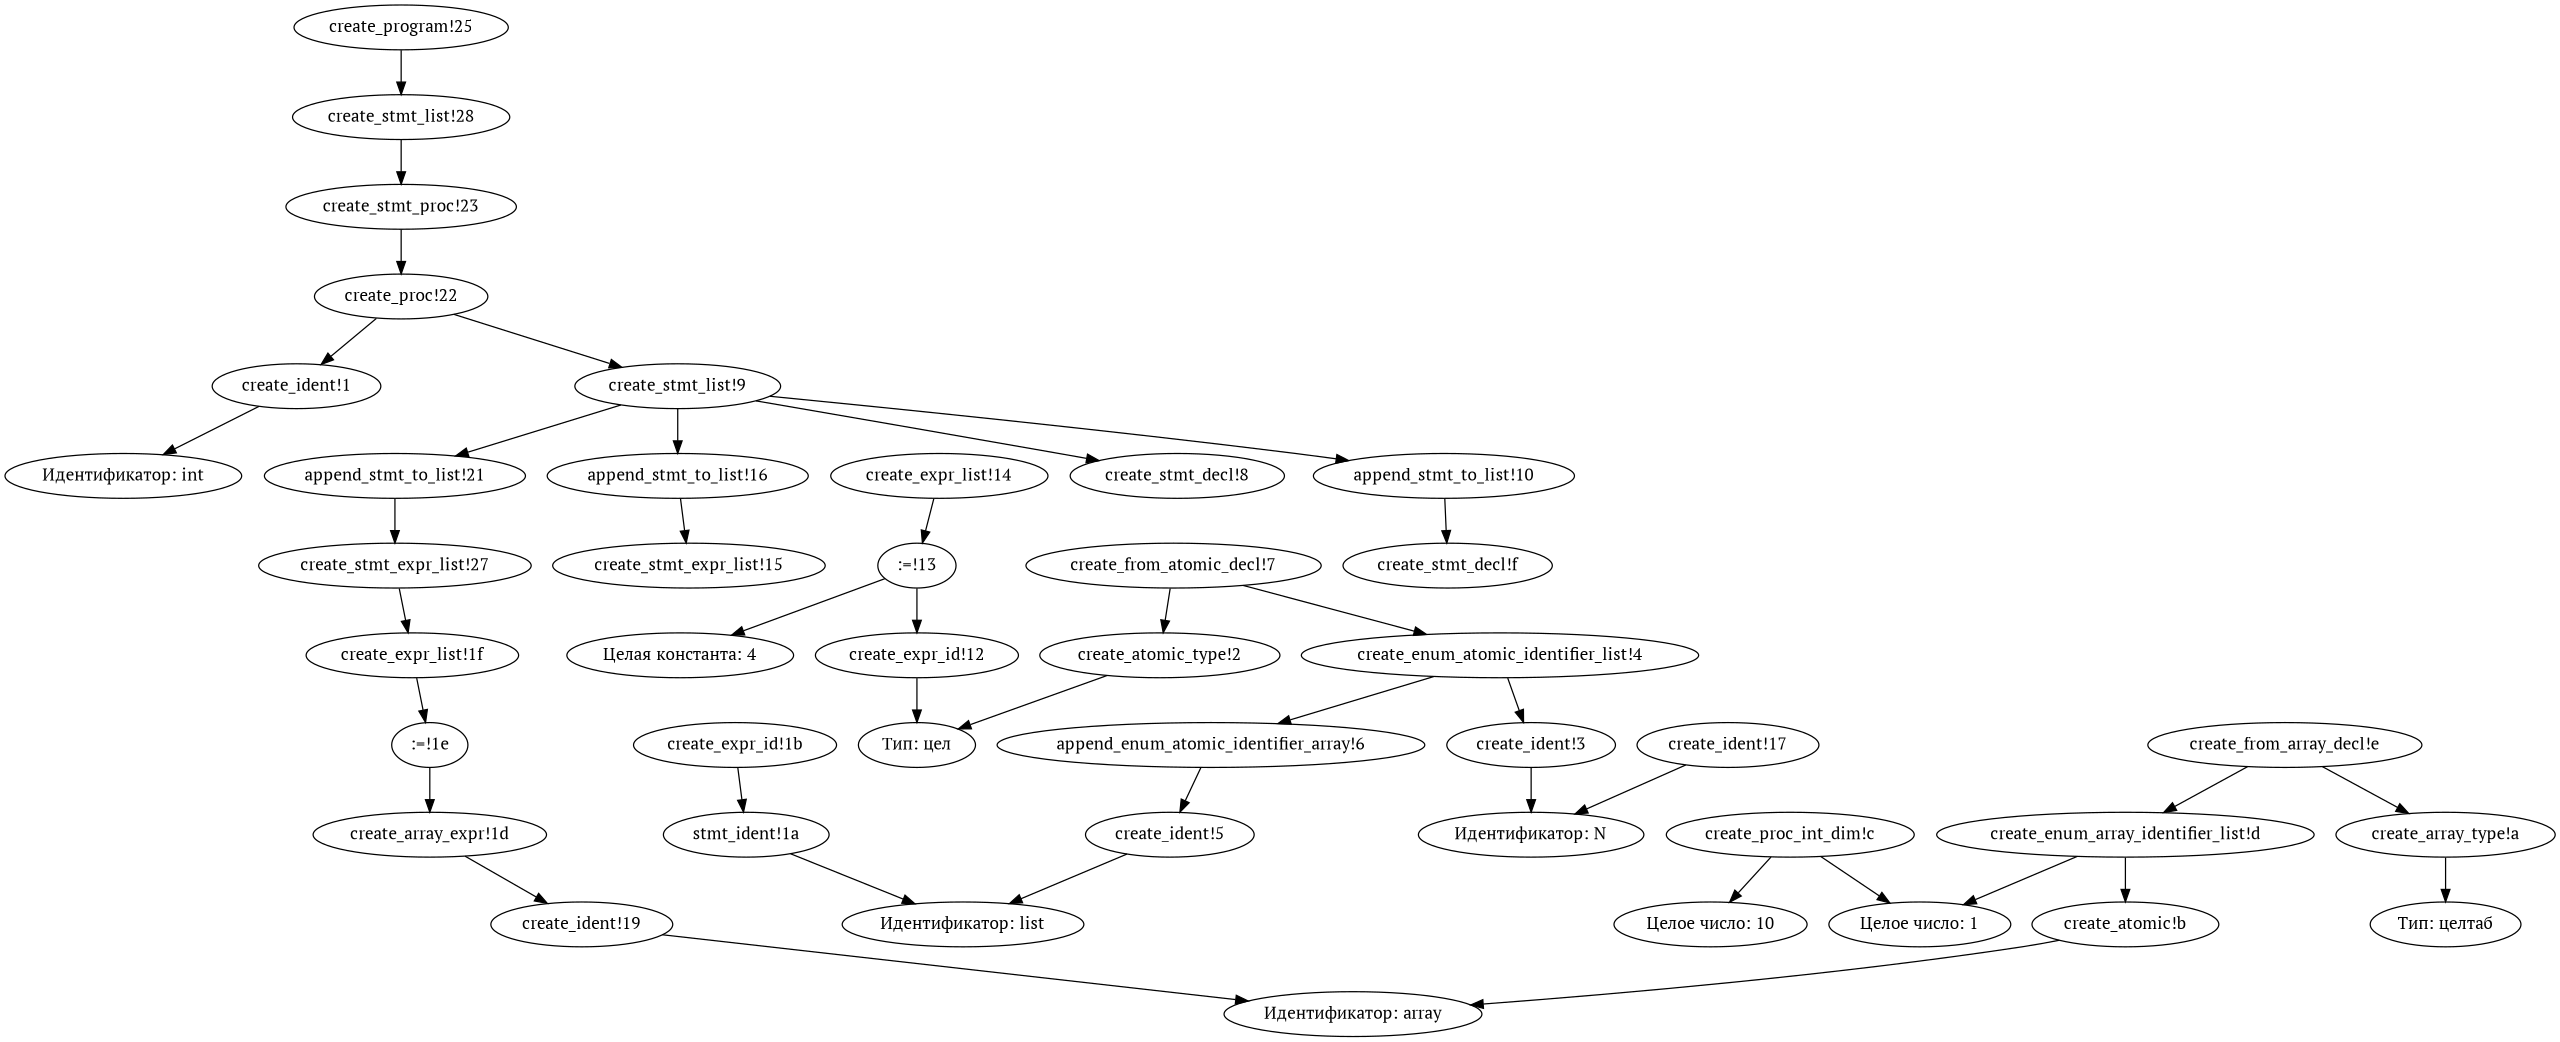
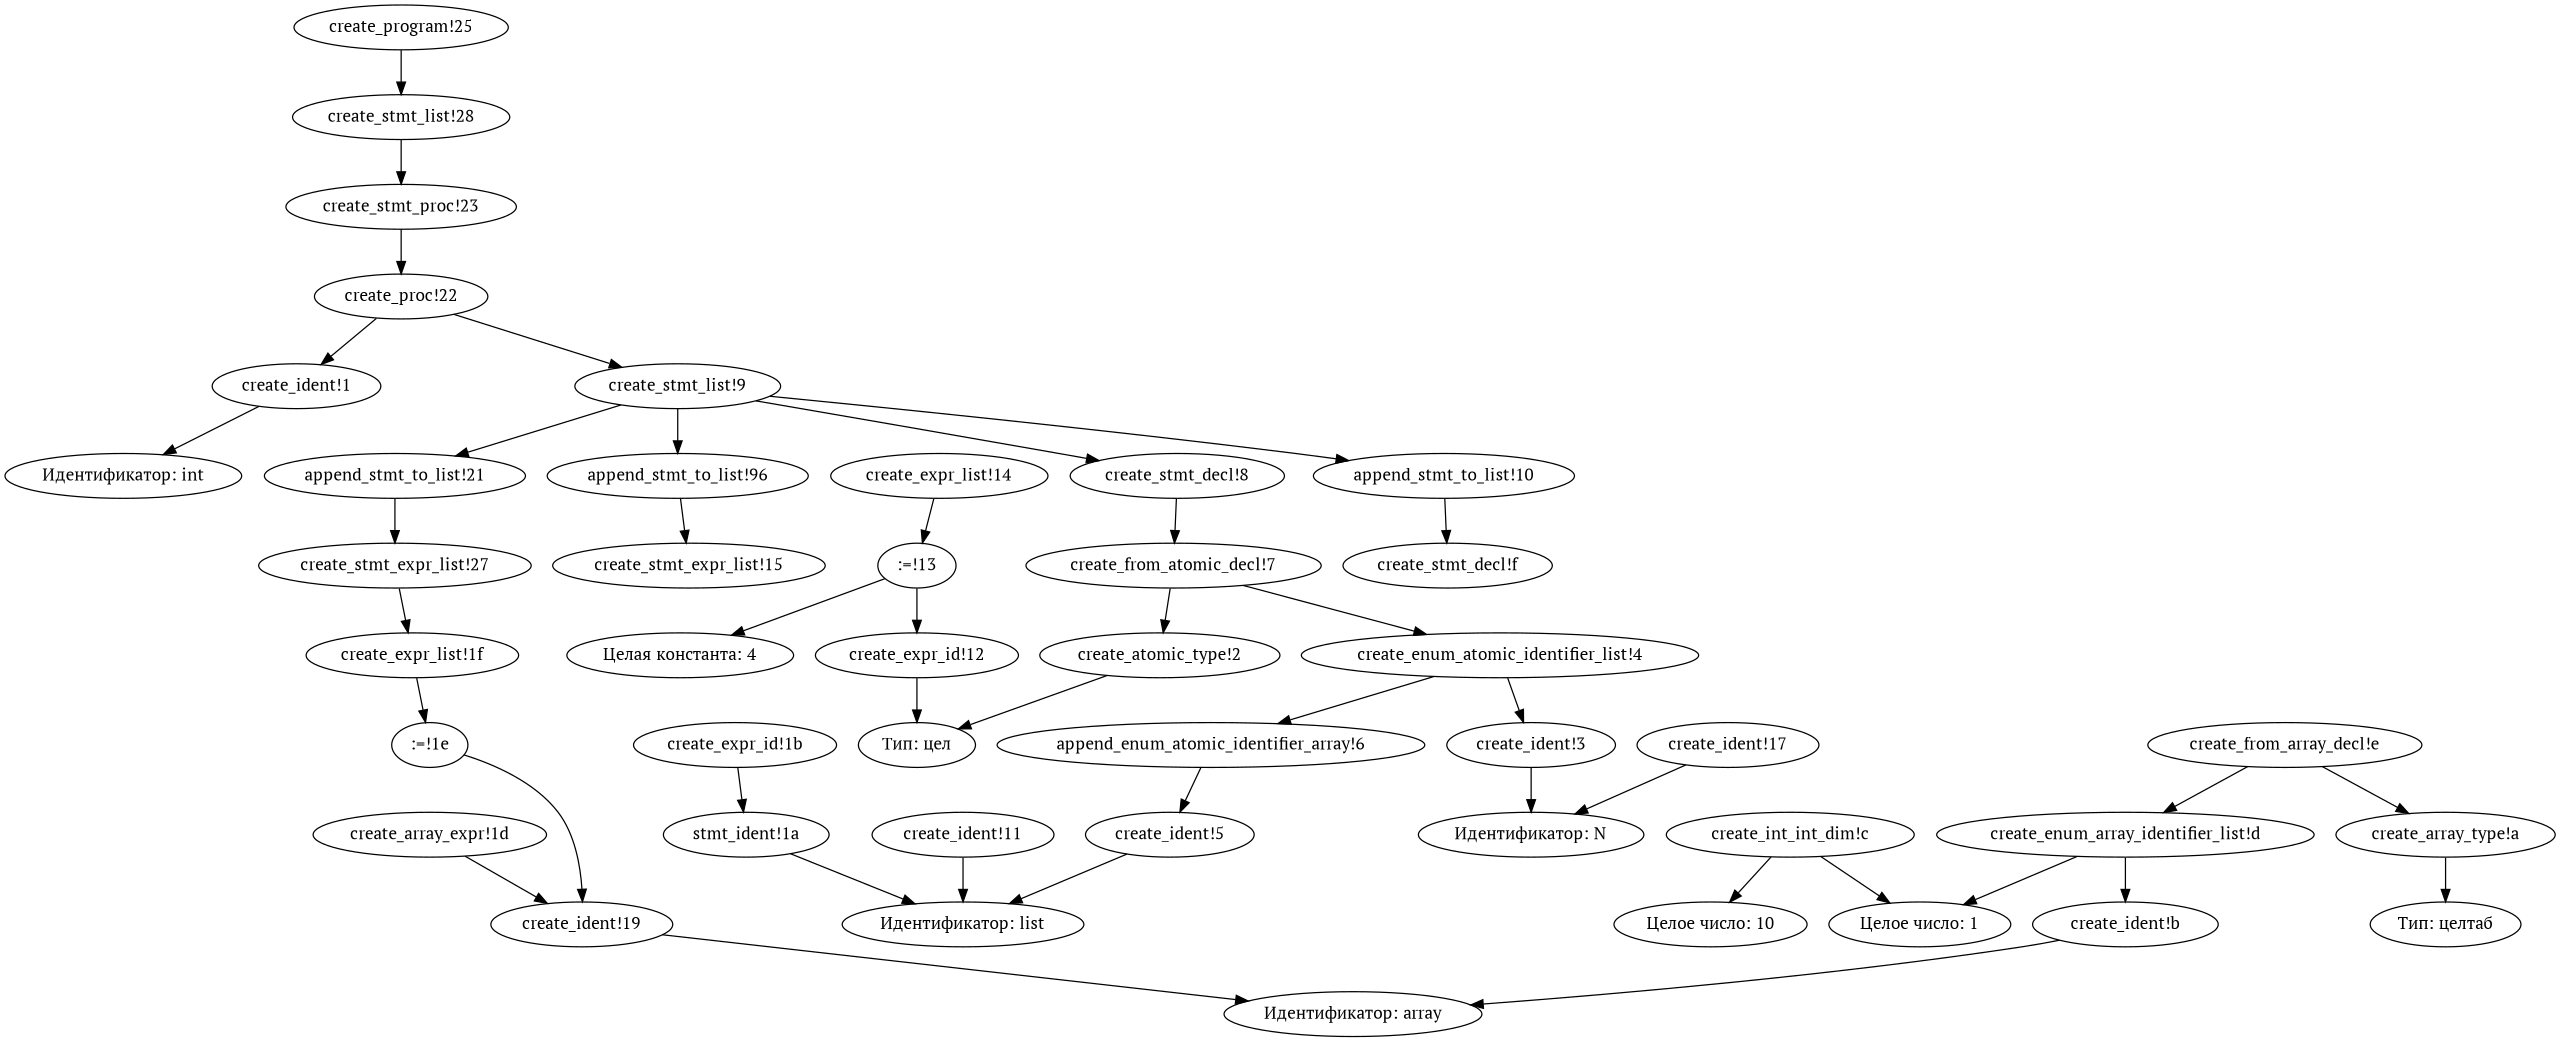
node "append_stmt_to_list!16": label "append_stmt_to_list!16" -> "append_stmt_to_list!96"
edge "create_stmt_decl!8" -> "create_from_atomic_decl!7": added
edge ":=!1e" -> "create_array_expr!1d": now ":=!1e" -> "create_ident!19"
node "create_ident!11": added
node "create_proc_int_dim!c": label "create_proc_int_dim!c" -> "create_int_int_dim!c"
node "create_atomic!b": label "create_atomic!b" -> "create_ident!b"
